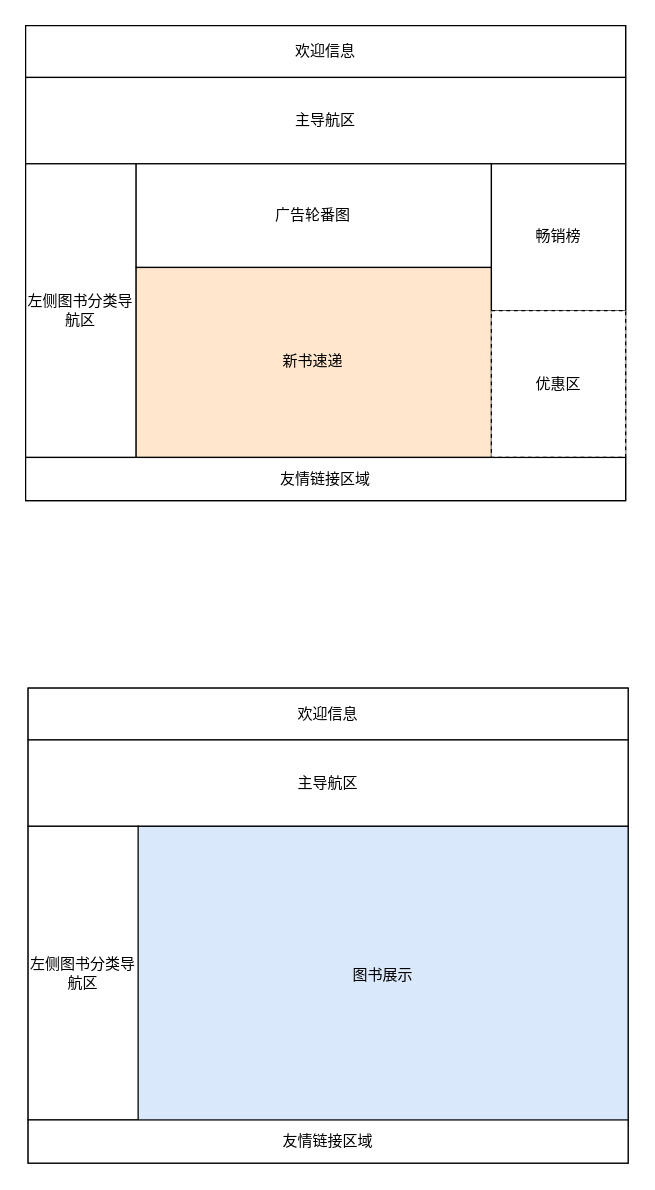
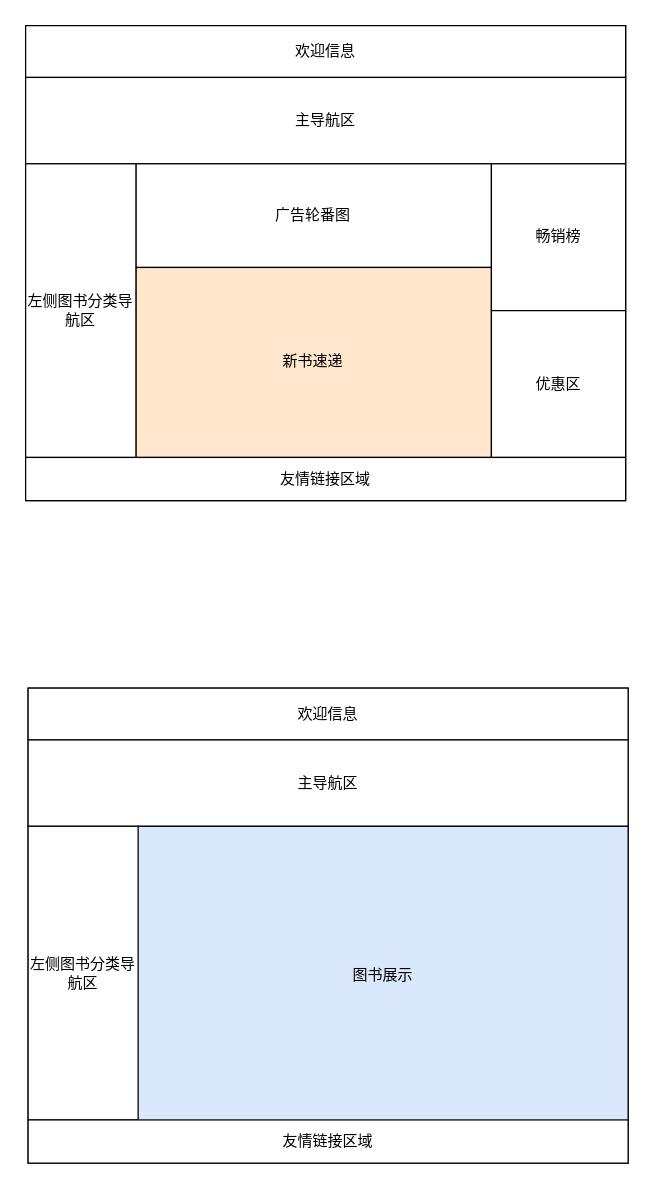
node "优惠区": style dashed -> solid
